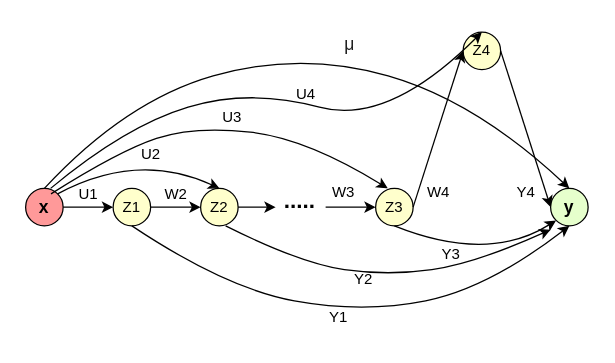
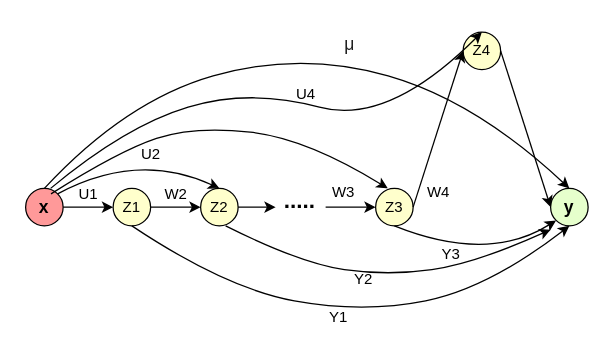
node "U3": removed
node "Y4": removed
